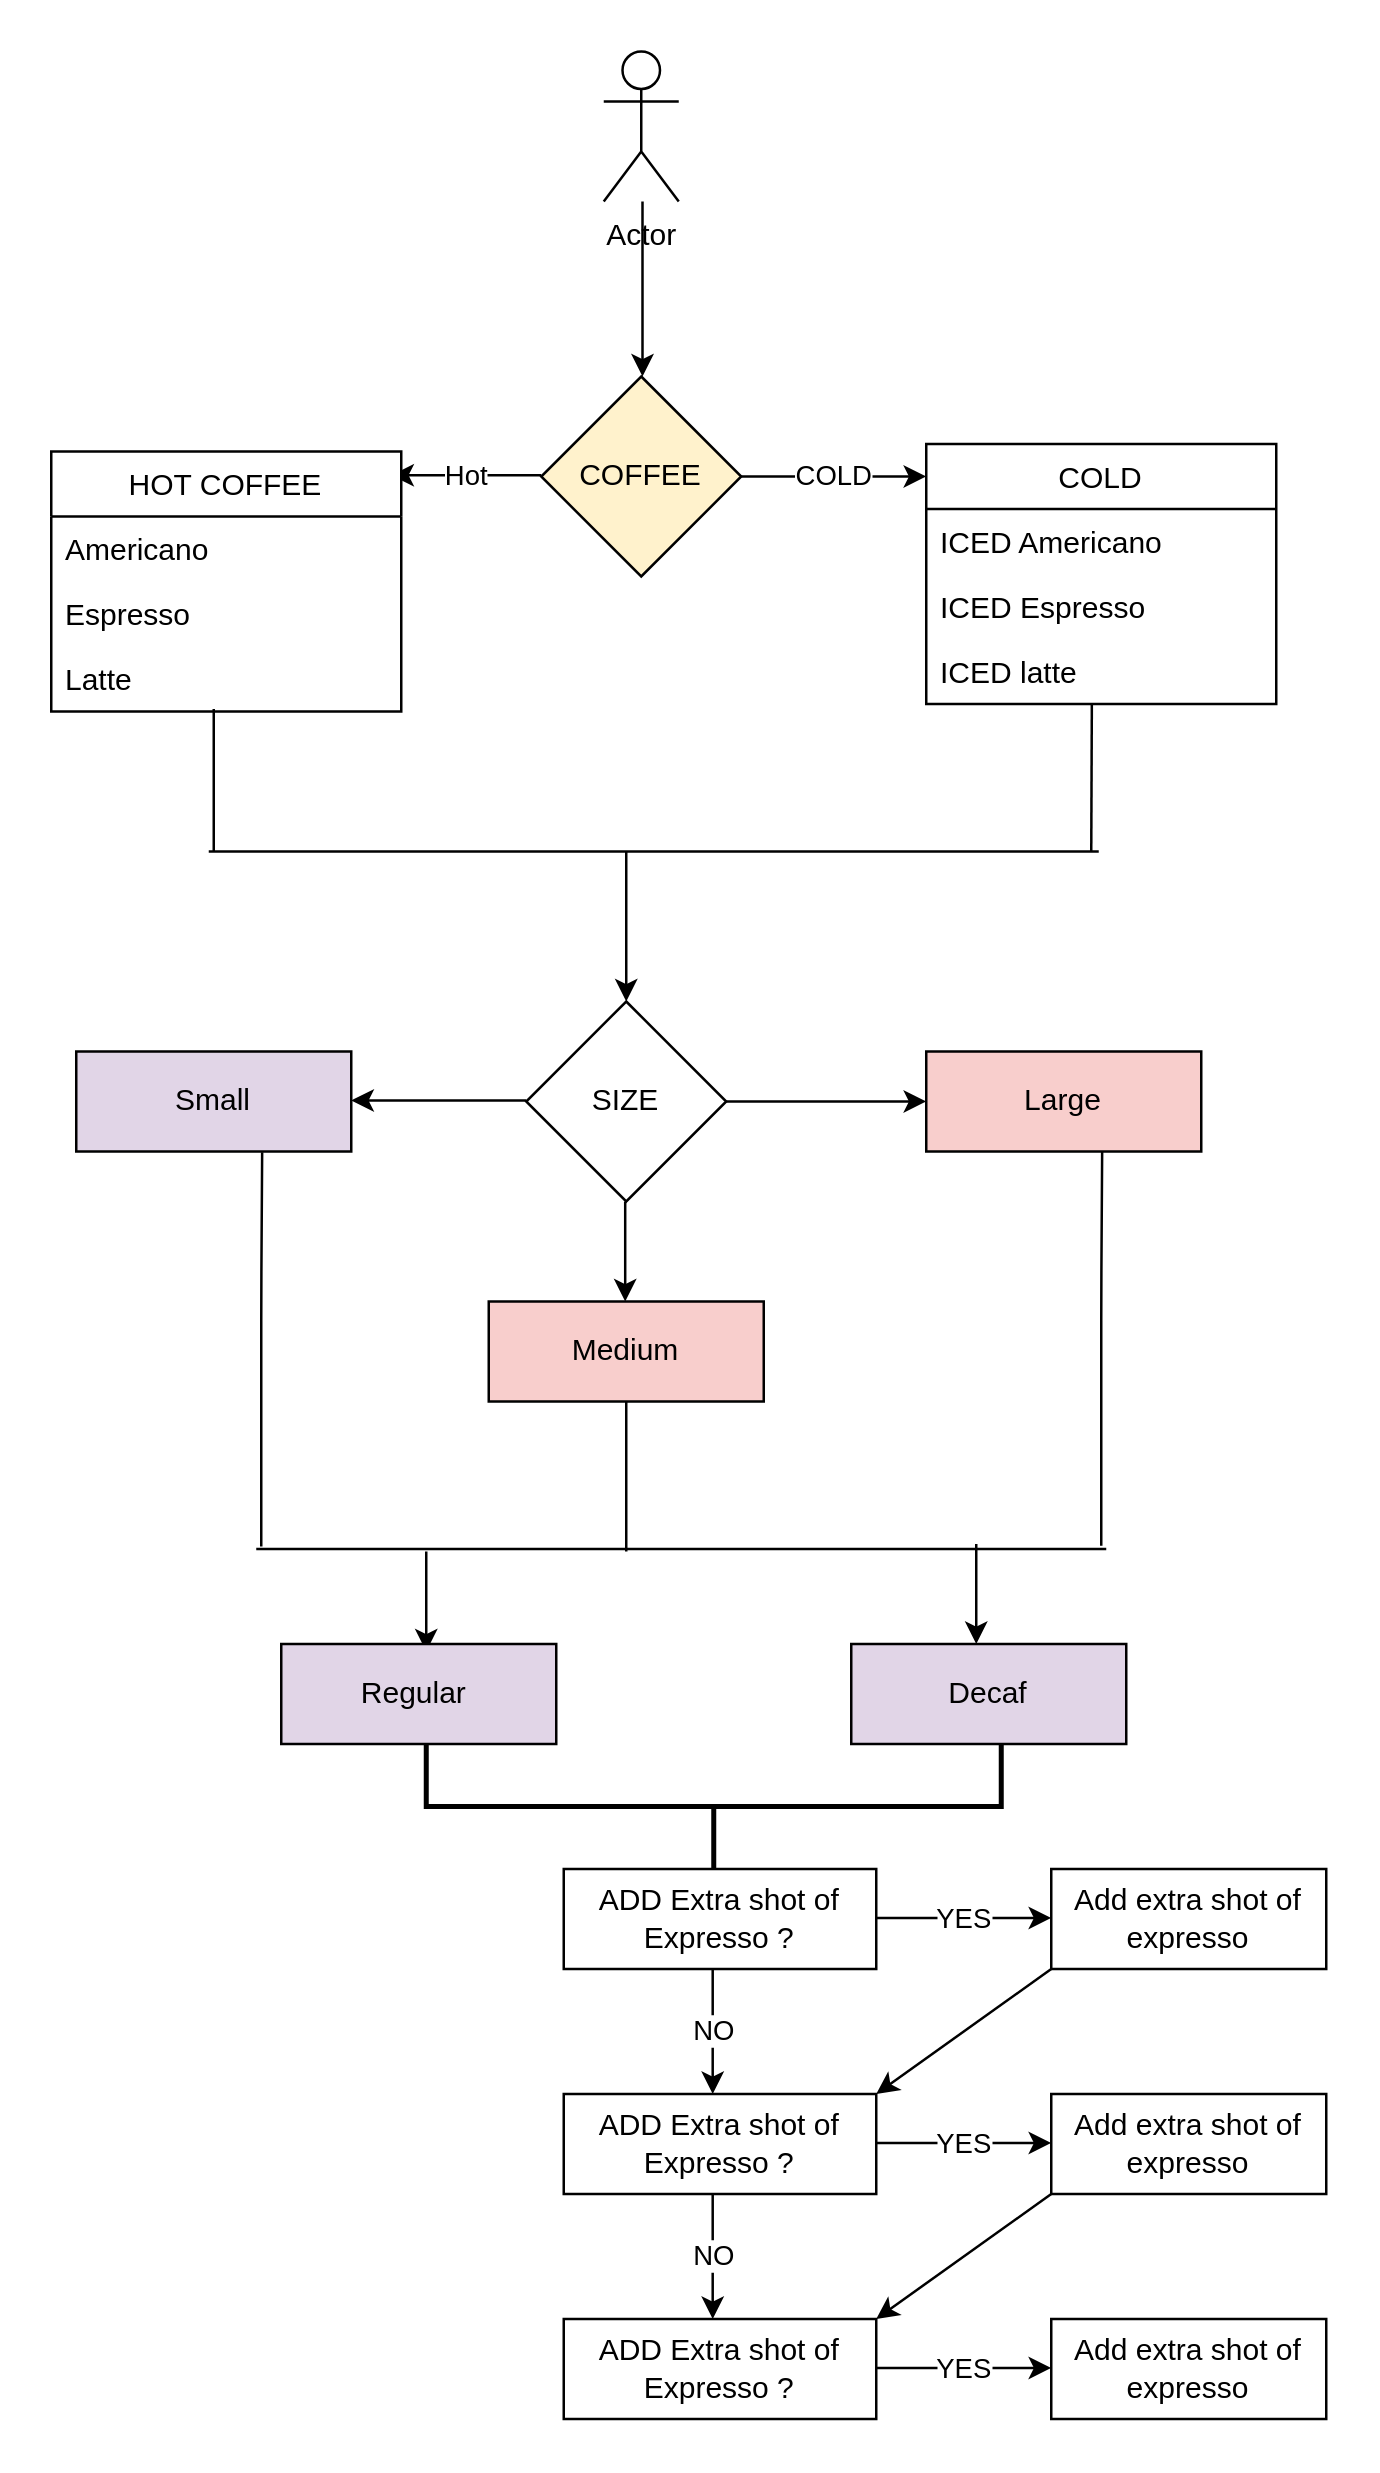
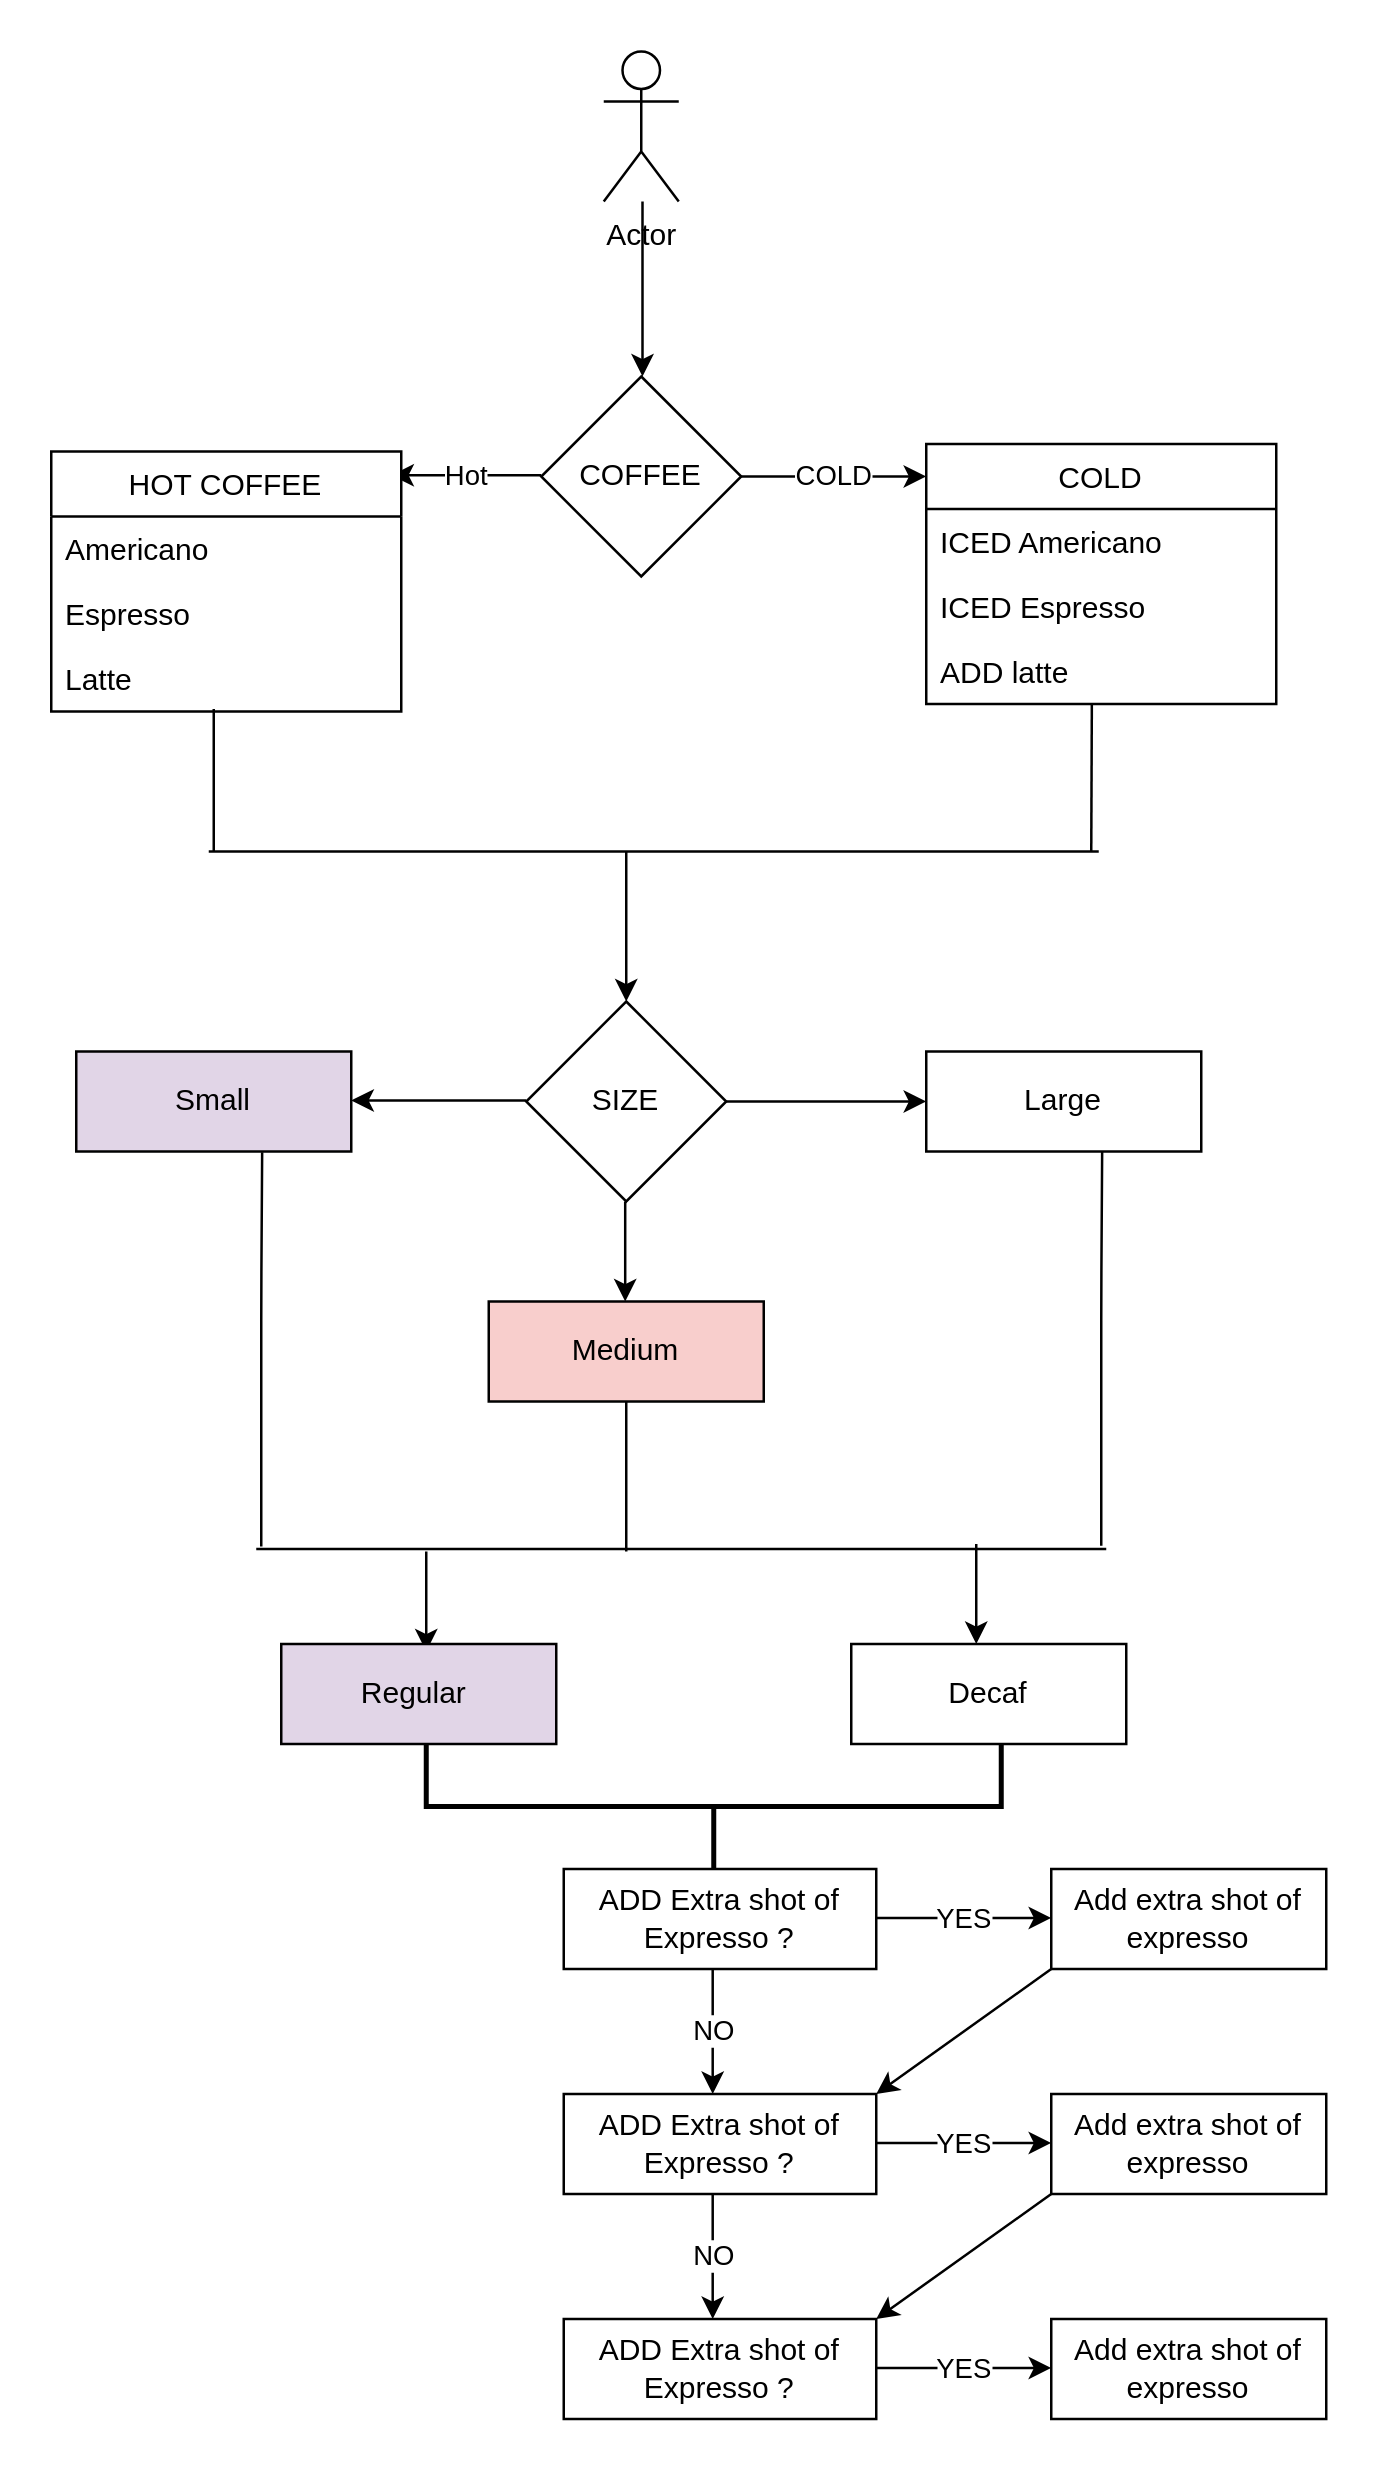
node "COFFEE": fillcolor #fff2cc -> #ffffff
node "ICED latte": label "ICED latte" -> "ADD latte"
node "Large": fillcolor #f8cecc -> #ffffff
node "Decaf": fillcolor #e1d5e7 -> #ffffff
